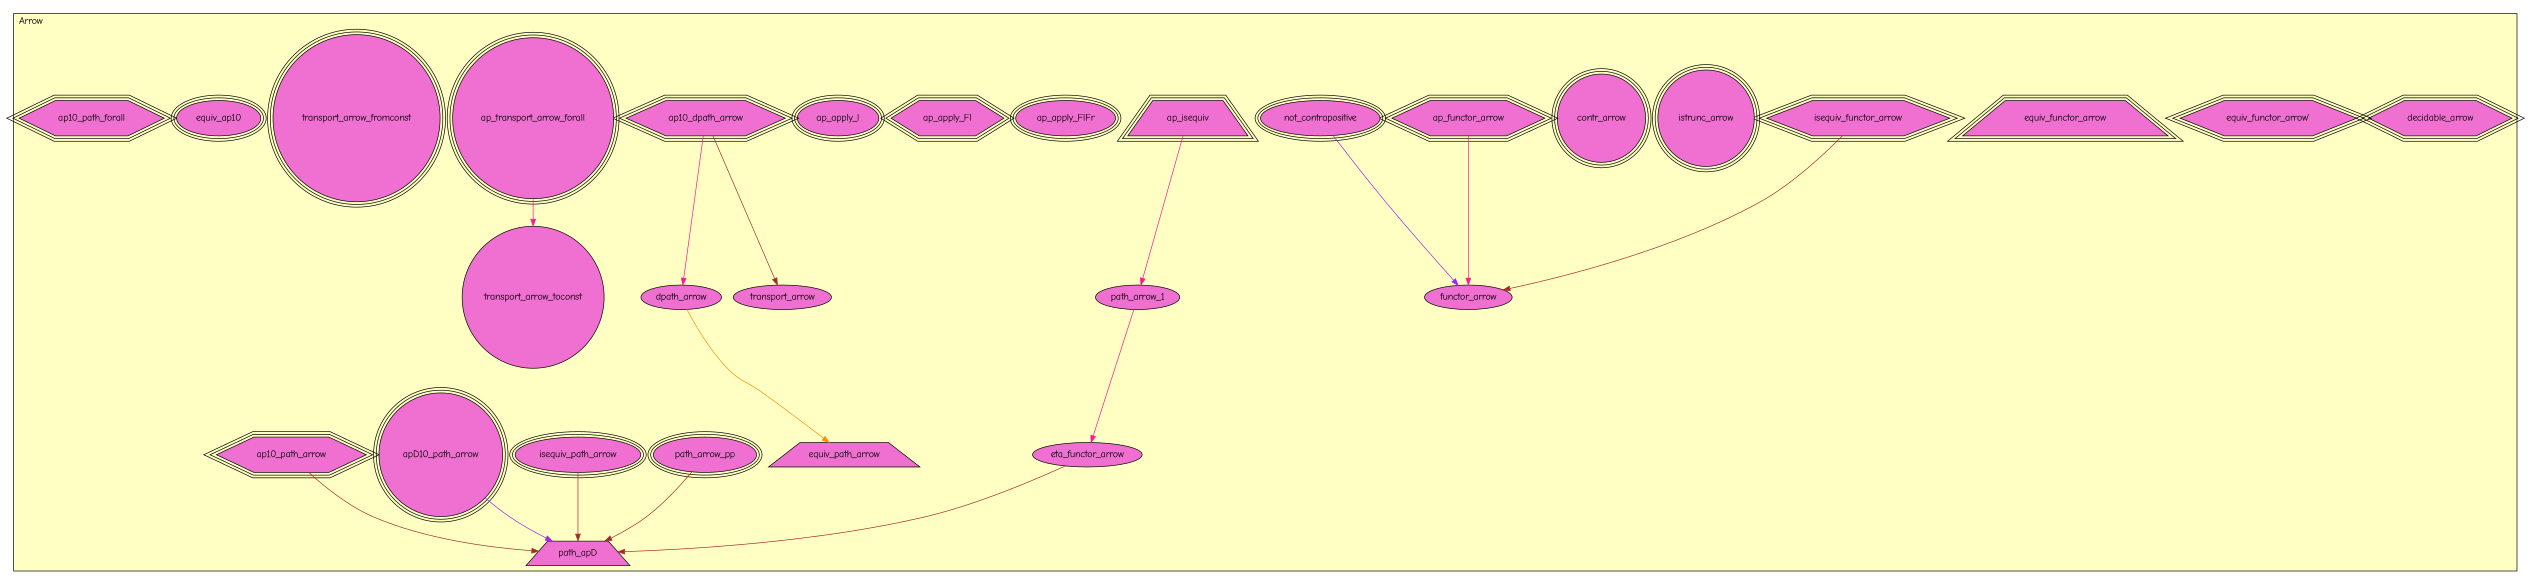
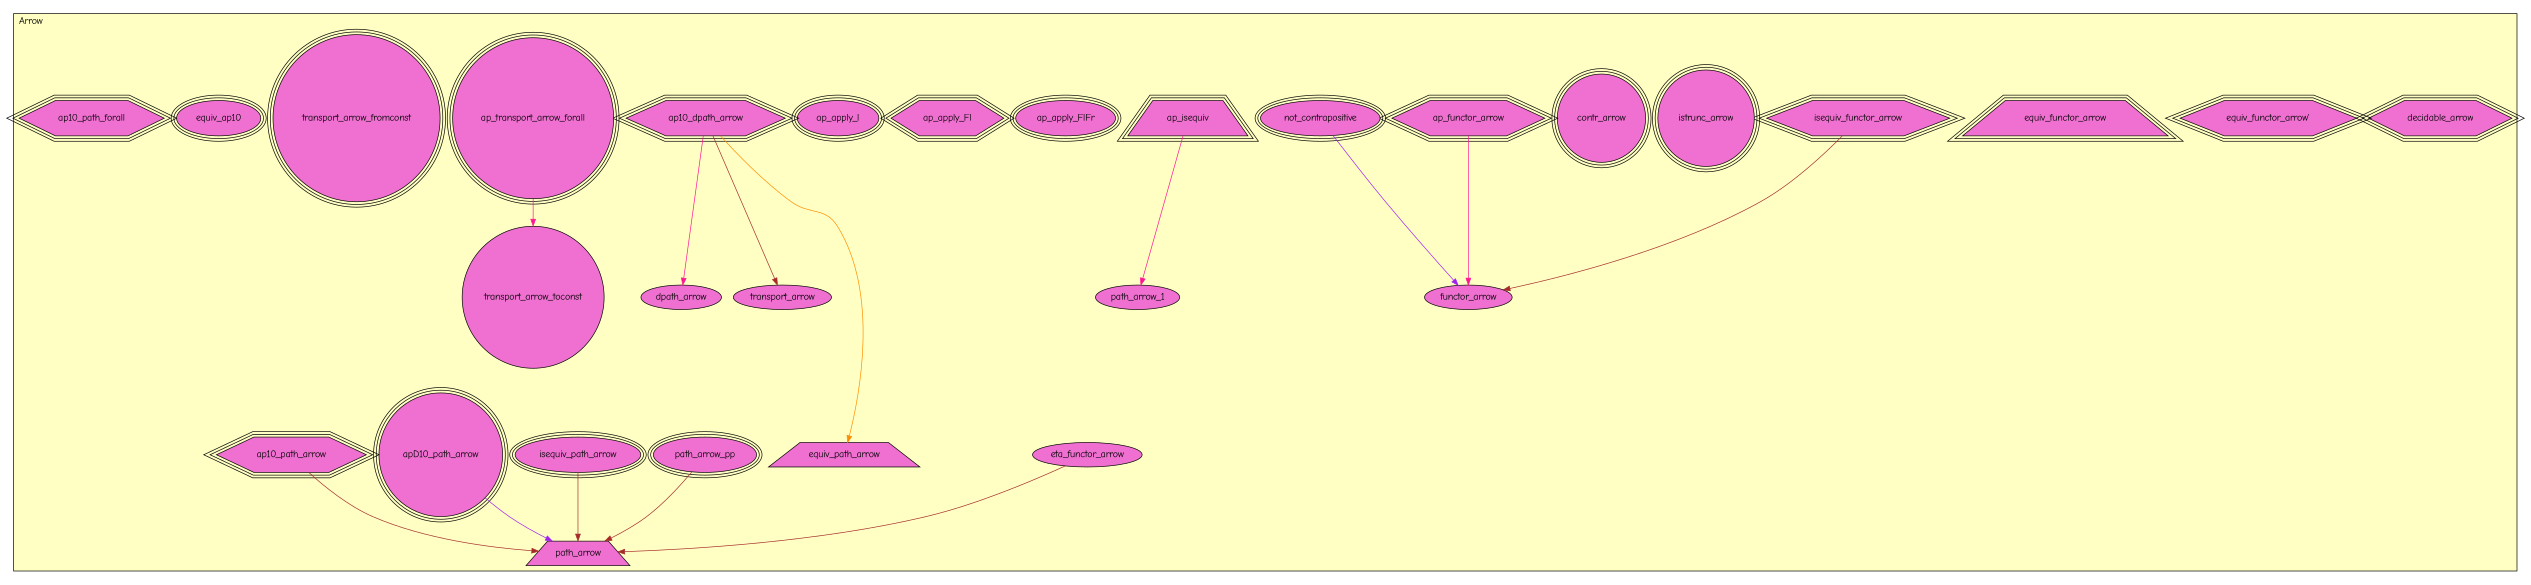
edge "path_arrow_1" -> "eta_functor_arrow": removed
edge "dpath_arrow" -> "equiv_path_arrow": now "ap10_dpath_arrow" -> "equiv_path_arrow"
node "path_apD": label "path_apD" -> "path_arrow"
